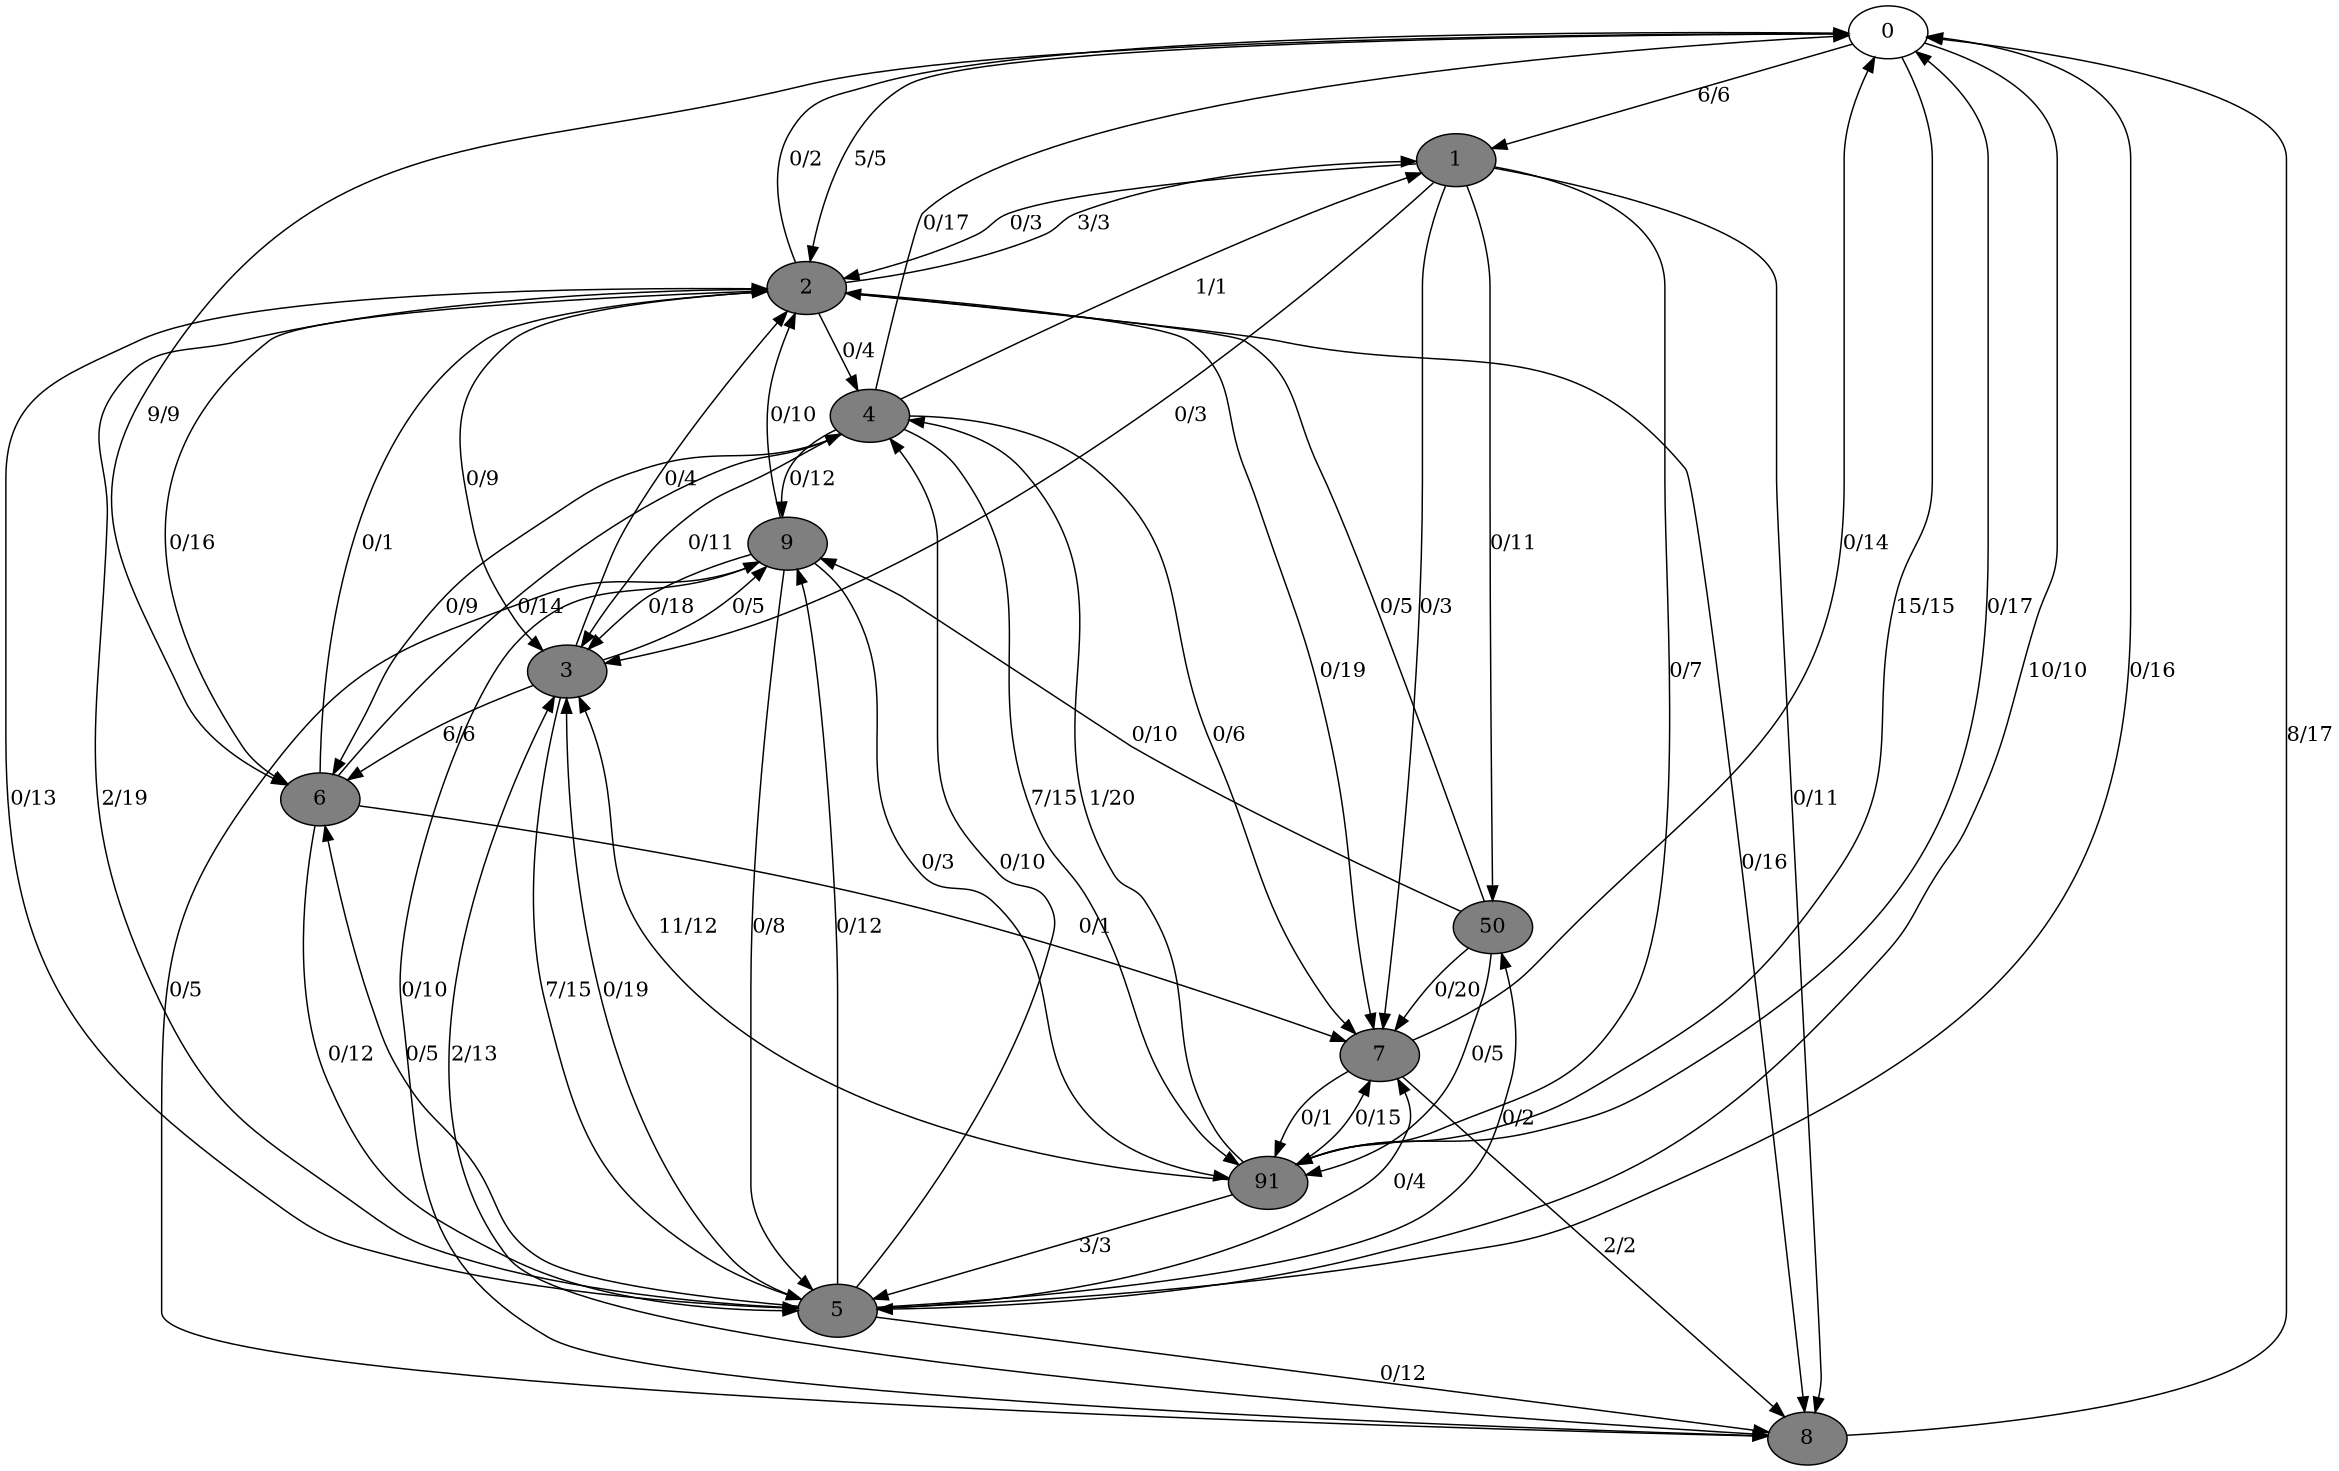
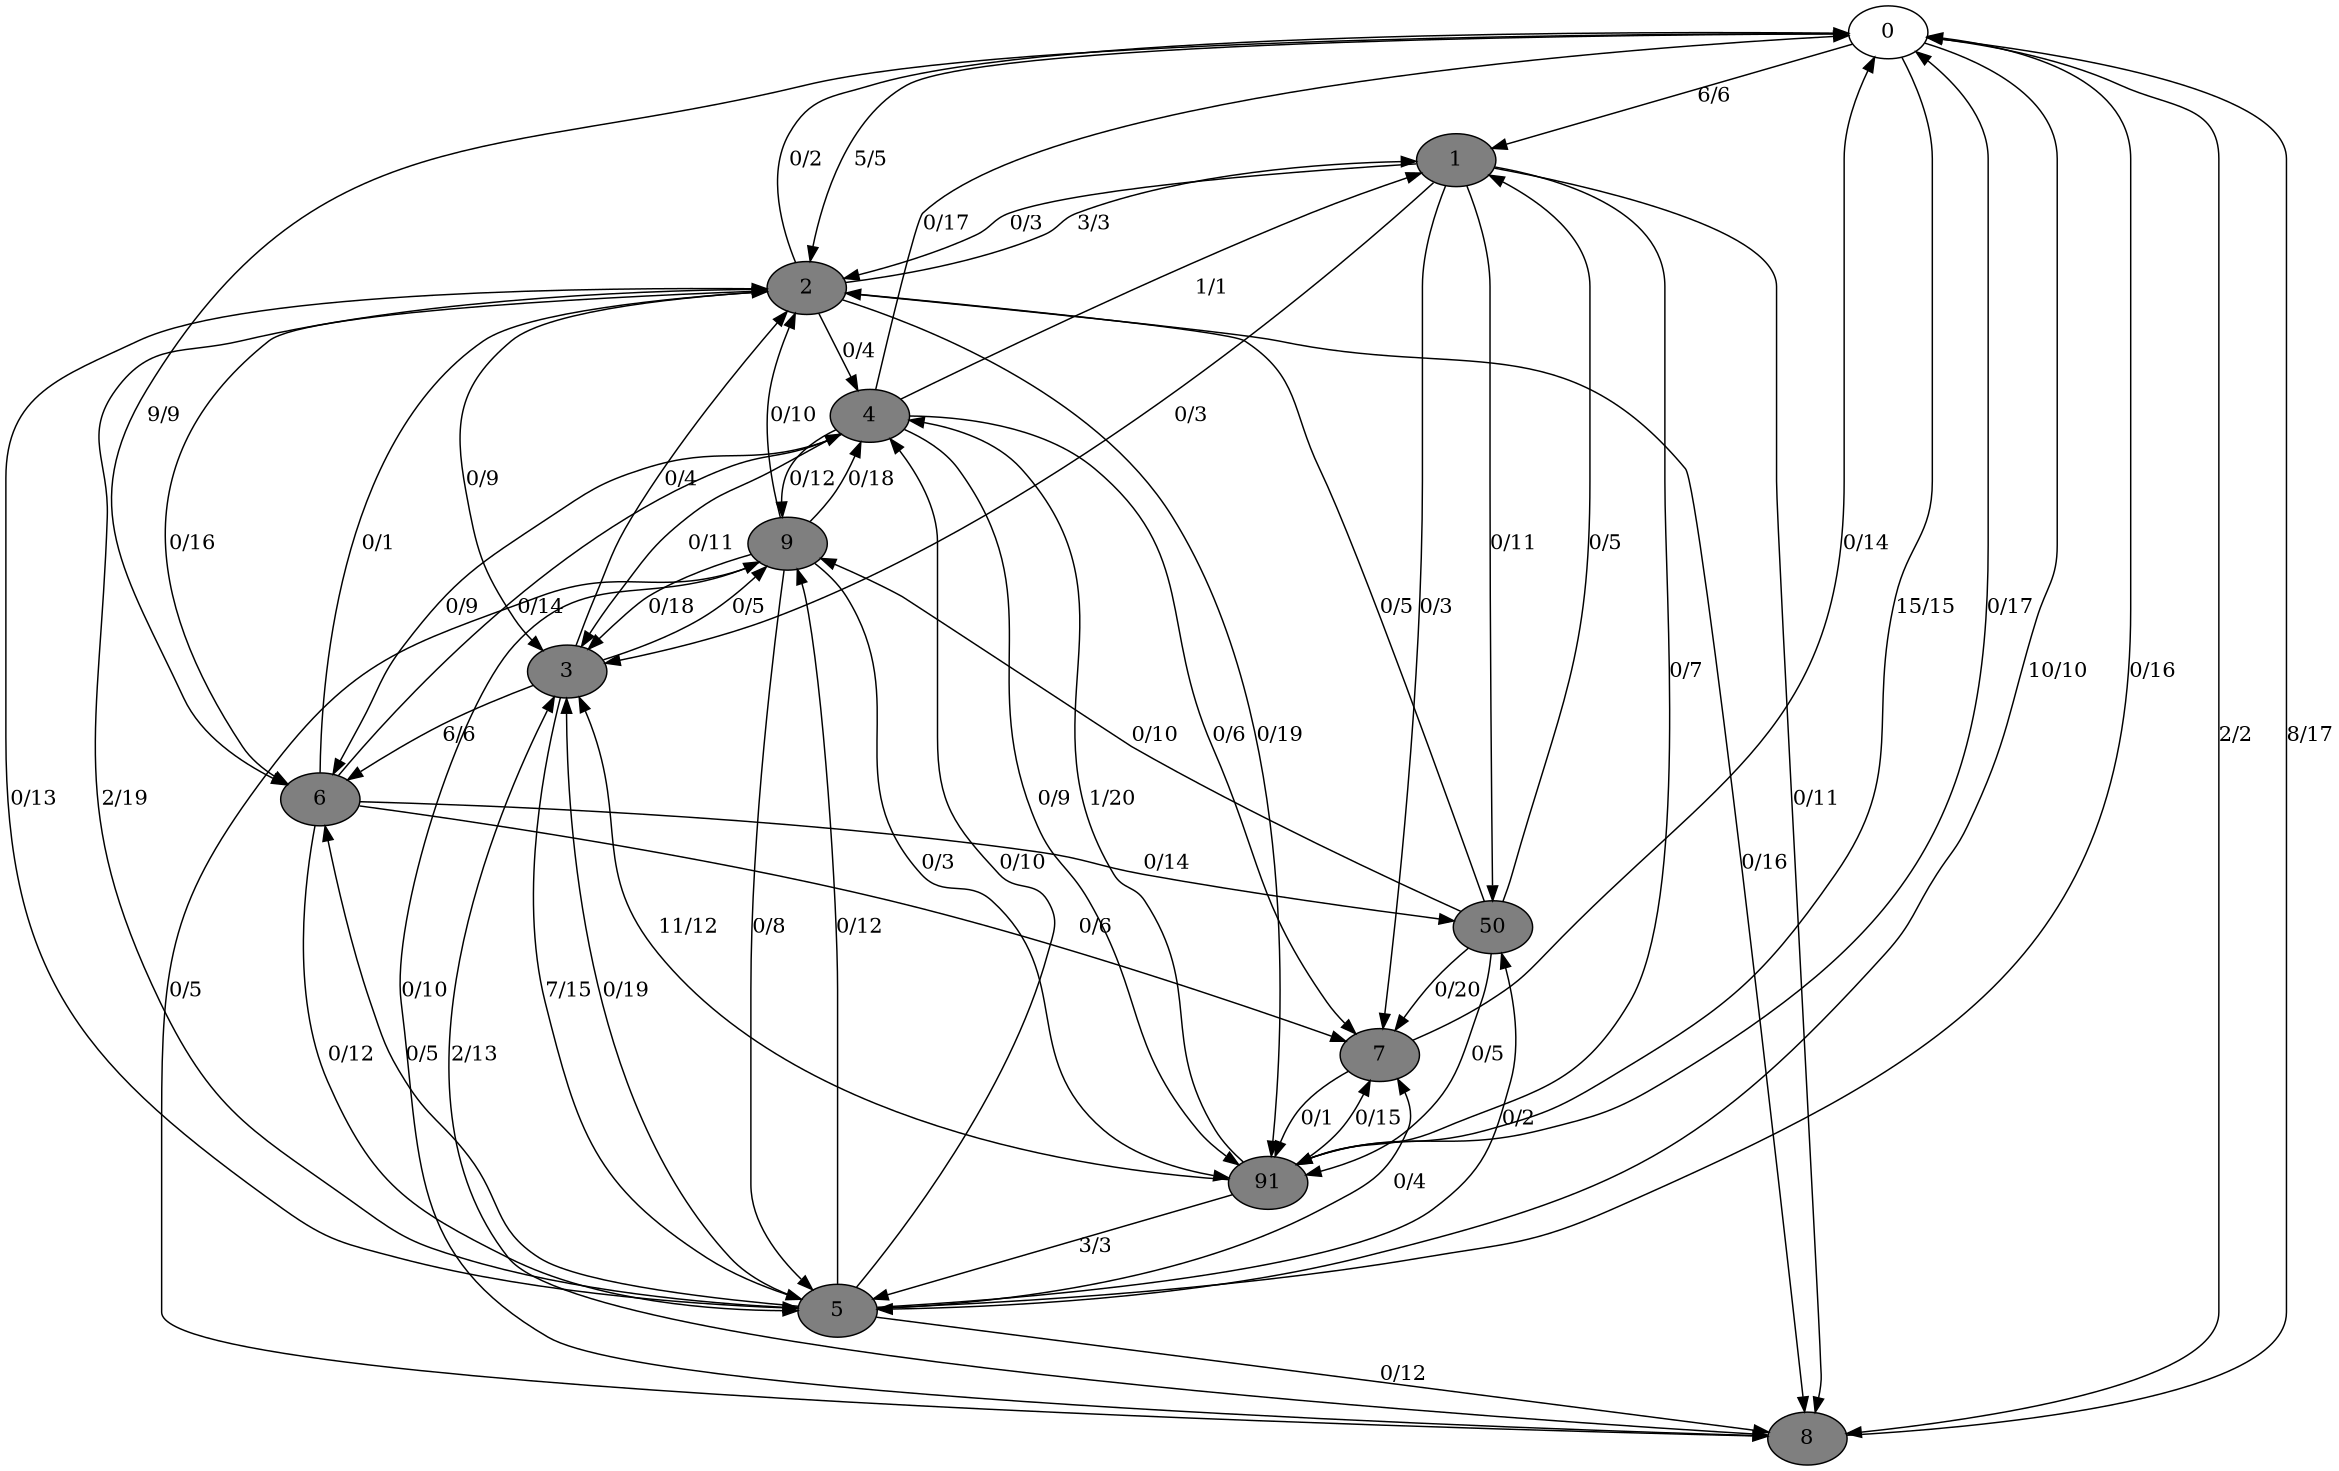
edge "9" -> "4": added, label "0/18"
edge "2" -> "7": now "2" -> "91"
edge "50" -> "1": added, label "0/5"
edge "4" -> "91": label "7/15" -> "0/9"
edge "6" -> "50": added, label "0/14"
edge "6" -> "7": label "0/1" -> "0/6"
edge "7" -> "8": now "0" -> "8"
